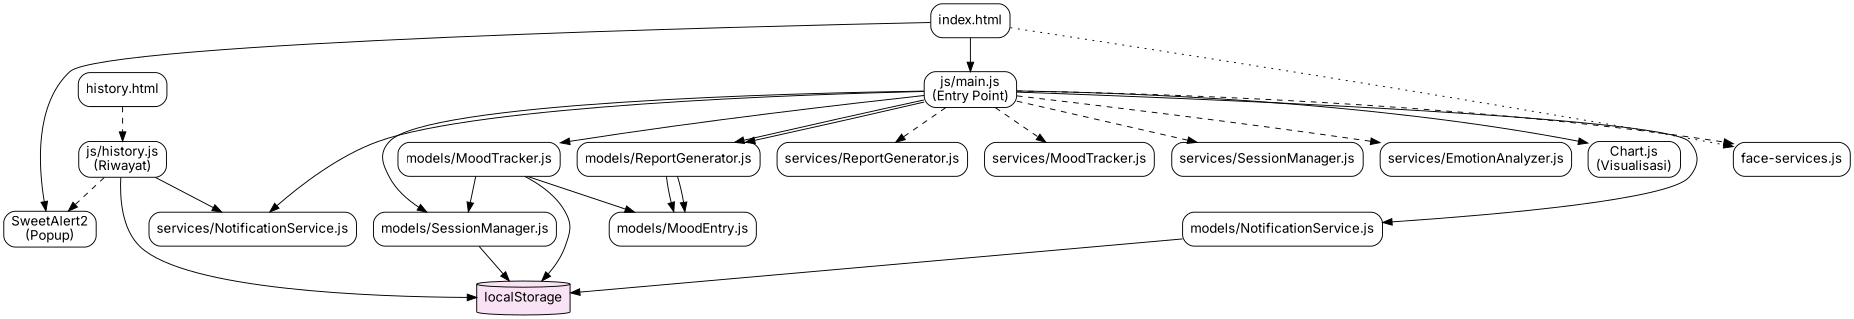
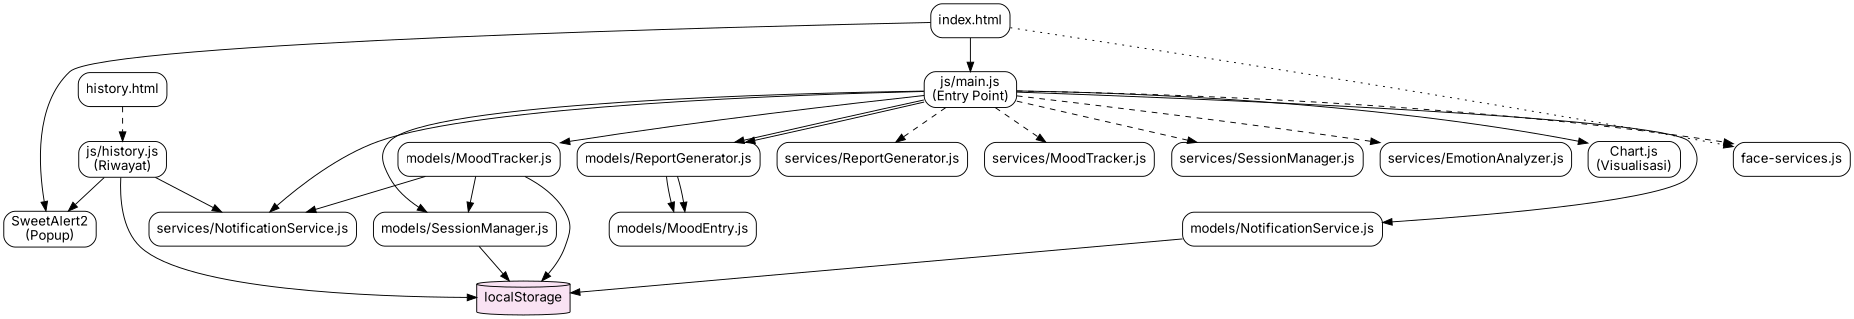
edge "js/history.js (Riwayat)" -> "SweetAlert2 (Popup)": style dashed -> solid
edge "models/MoodTracker.js" -> "models/MoodEntry.js": now "models/MoodTracker.js" -> "services/NotificationService.js"
